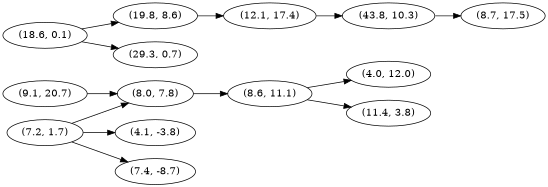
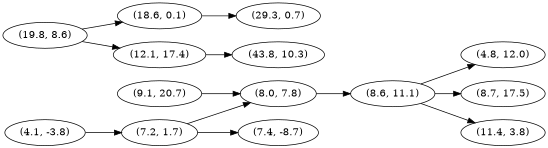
edge "(43.8, 10.3)" -> "(8.7, 17.5)": now "(8.6, 11.1)" -> "(8.7, 17.5)"
edge "(18.6, 0.1)" -> "(19.8, 8.6)": reversed
node "(4.0, 12.0)": label "(4.0, 12.0)" -> "(4.8, 12.0)"
edge "(7.2, 1.7)" -> "(4.1, -3.8)": reversed
